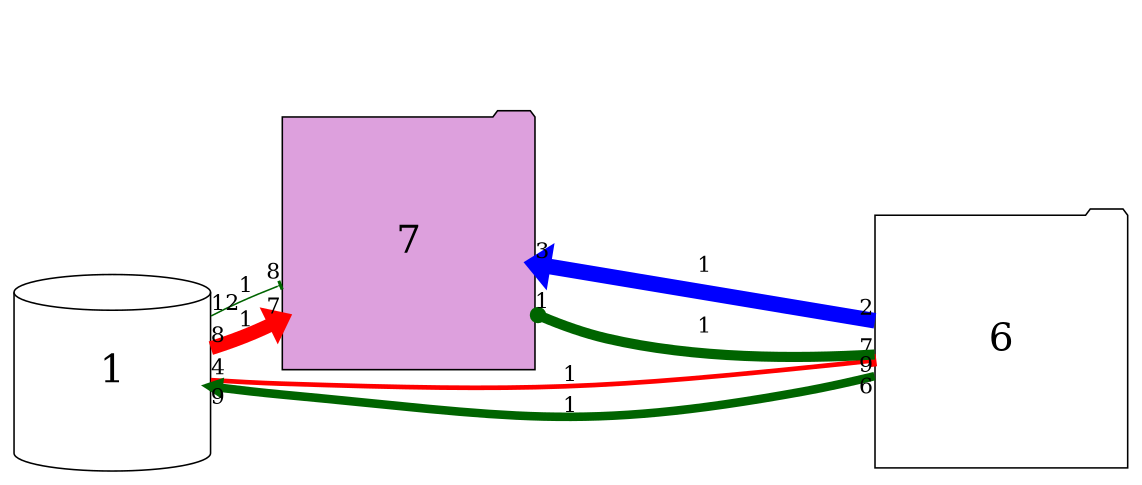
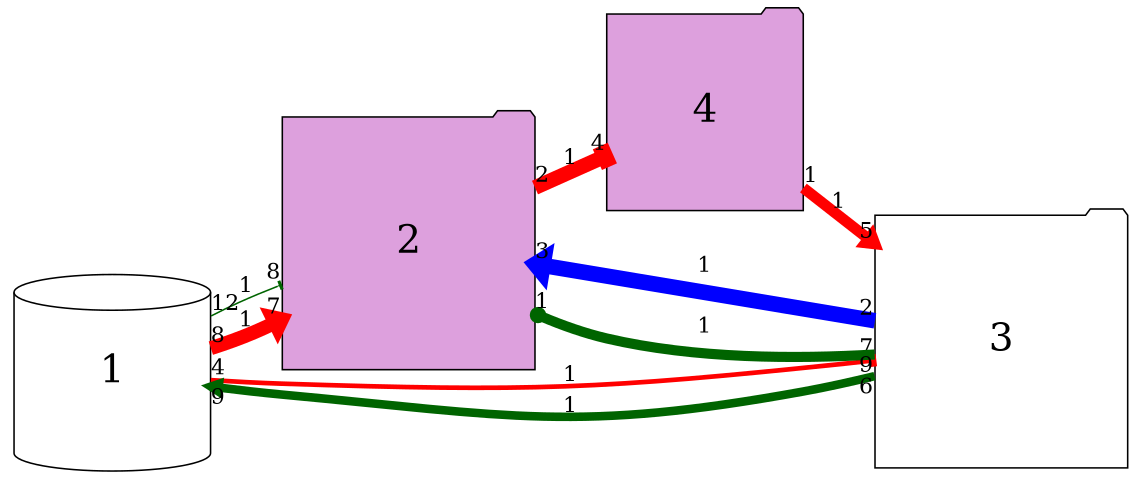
node "4": added
node "7": label "7" -> "2"
node "6": label "6" -> "3"
